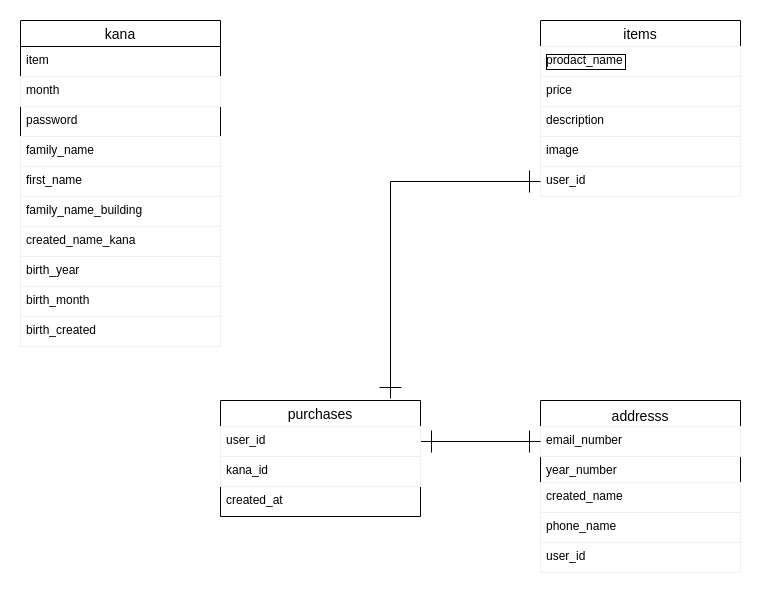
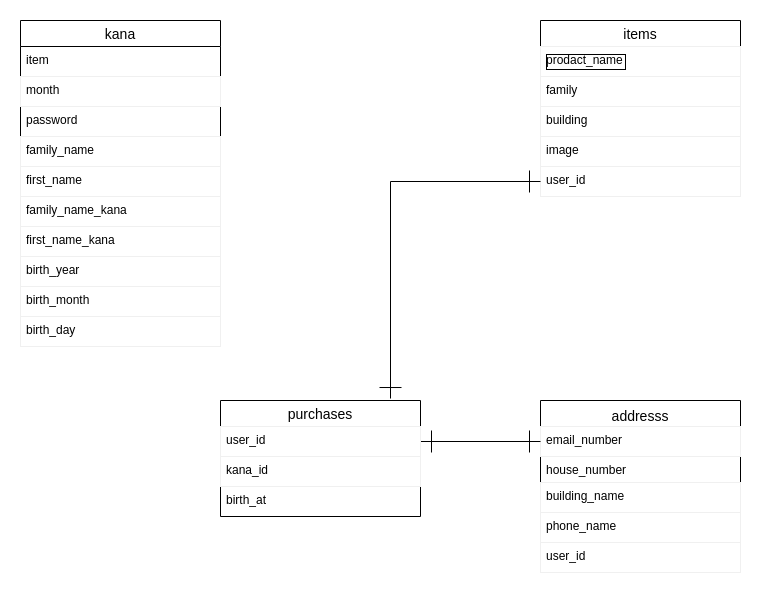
node "price": label "price" -> "family"
node "description": label "description" -> "building"
node "family_name_building": label "family_name_building" -> "family_name_kana"
node "created_name_kana": label "created_name_kana" -> "first_name_kana"
node "birth_created": label "birth_created" -> "birth_day"
node "year_number": label "year_number" -> "house_number"
node "created_name": label "created_name" -> "building_name"
node "created_at": label "created_at" -> "birth_at"
